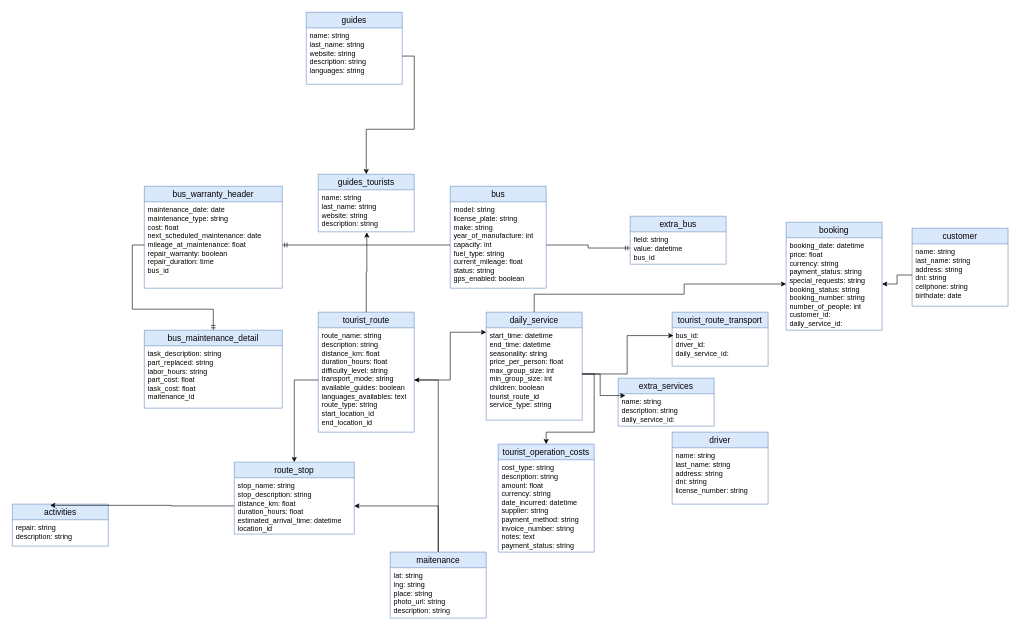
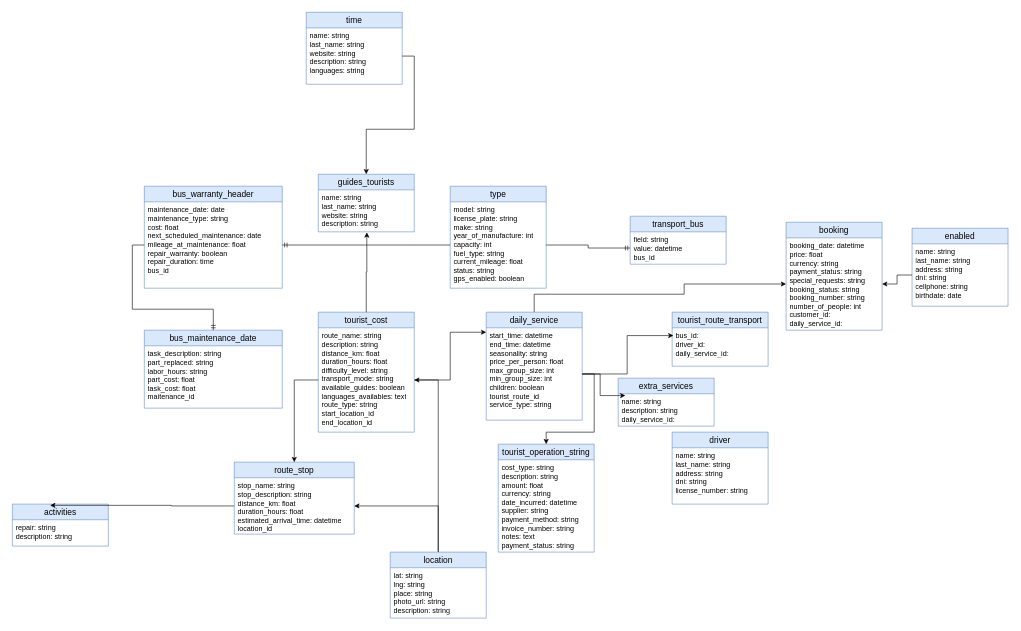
node "guides": label "guides" -> "time"
node "bus": label "bus" -> "type"
node "extra_bus": label "extra_bus" -> "transport_bus"
node "customer": label "customer" -> "enabled"
node "tourist_route": label "tourist_route" -> "tourist_cost"
node "bus_maintenance_detail": label "bus_maintenance_detail" -> "bus_maintenance_date"
node "tourist_operation_costs": label "tourist_operation_costs" -> "tourist_operation_string"
node "maitenance": label "maitenance" -> "location"
